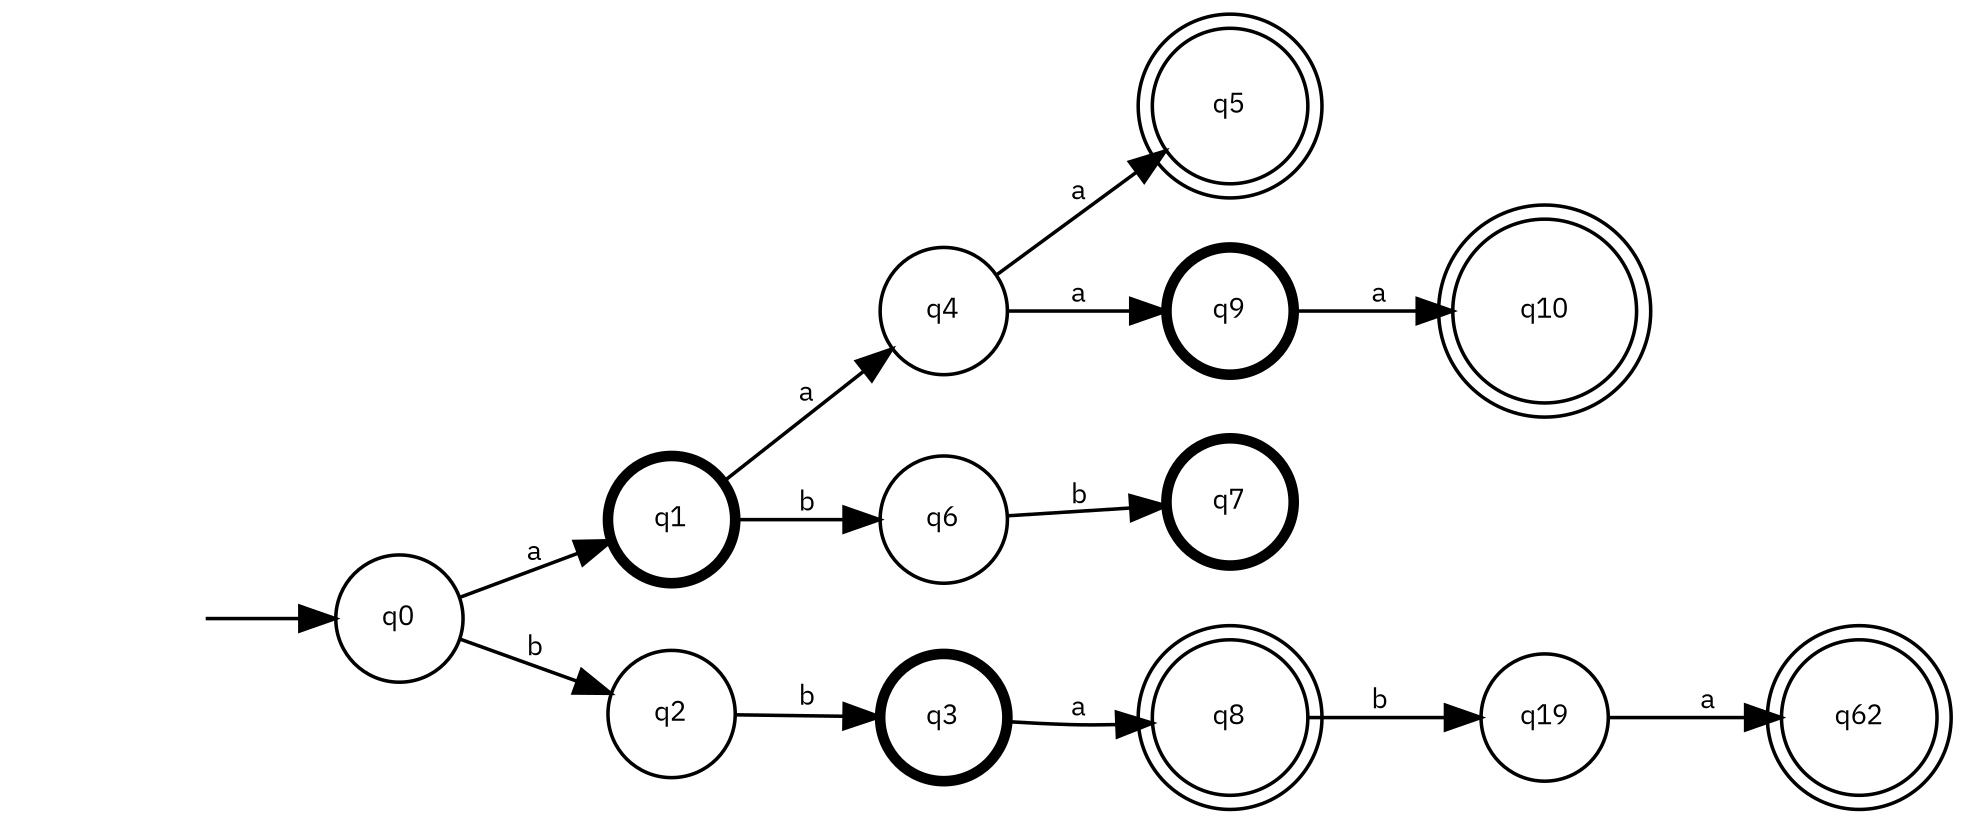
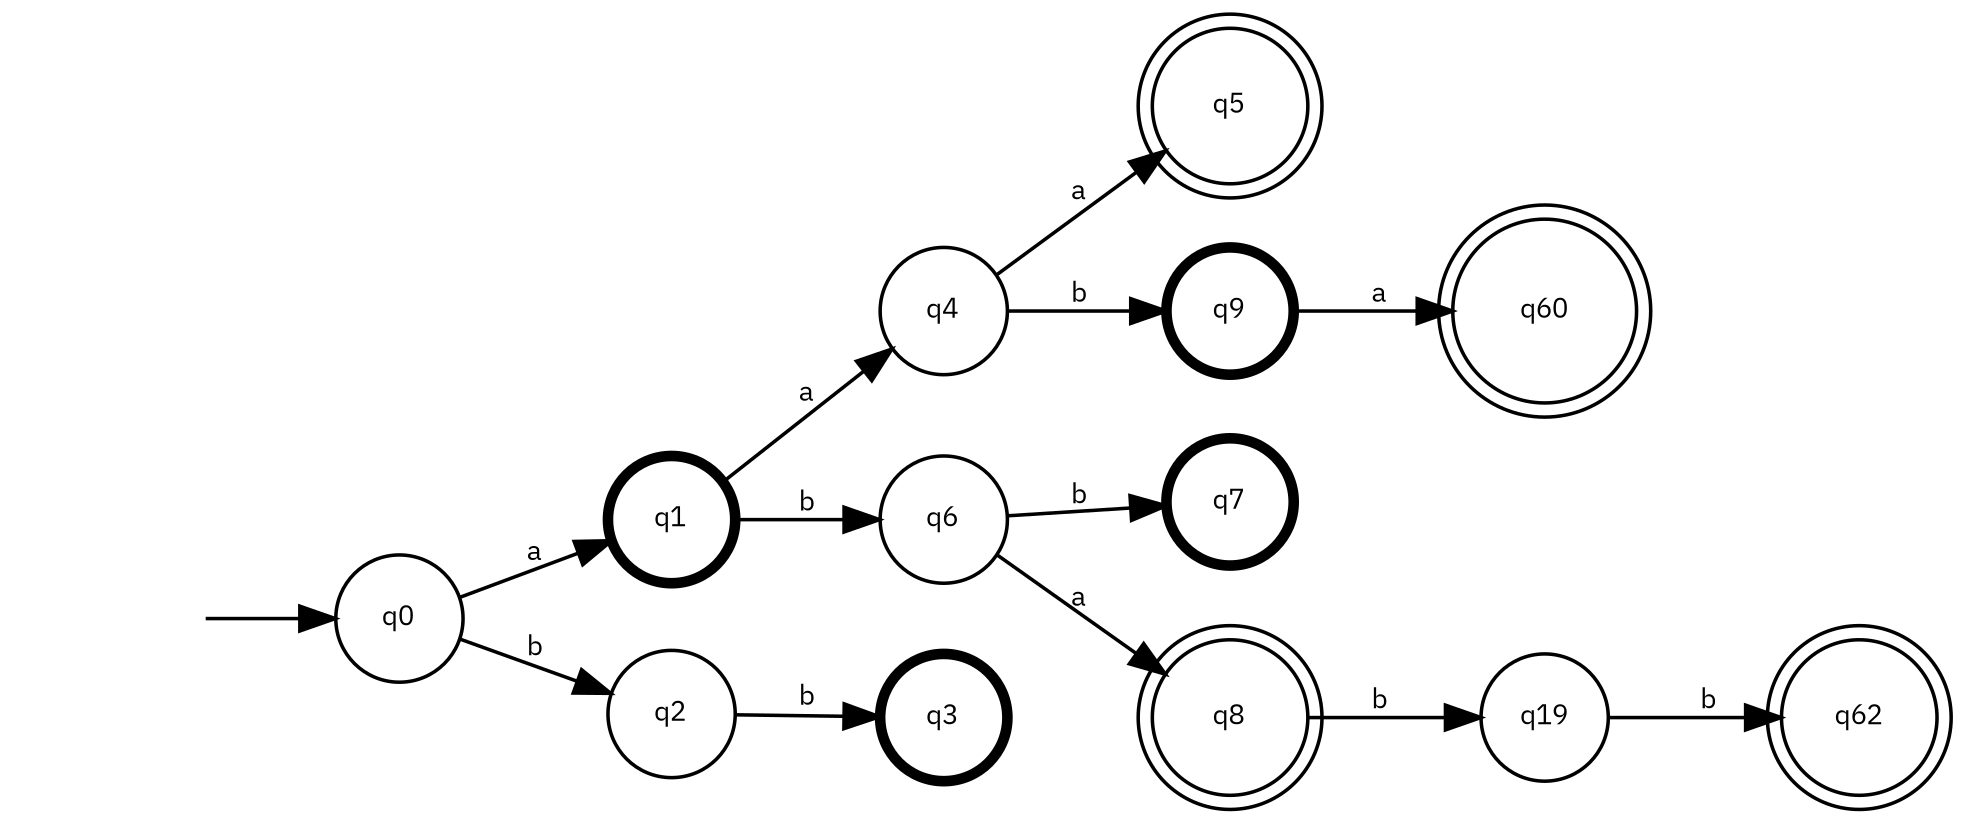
edge "q4" -> "q9": label "a" -> "b"
node "q10": label "q10" -> "q60"
edge "q19" -> "q62": label "a" -> "b"
edge "q3" -> "q8": now "q6" -> "q8"
